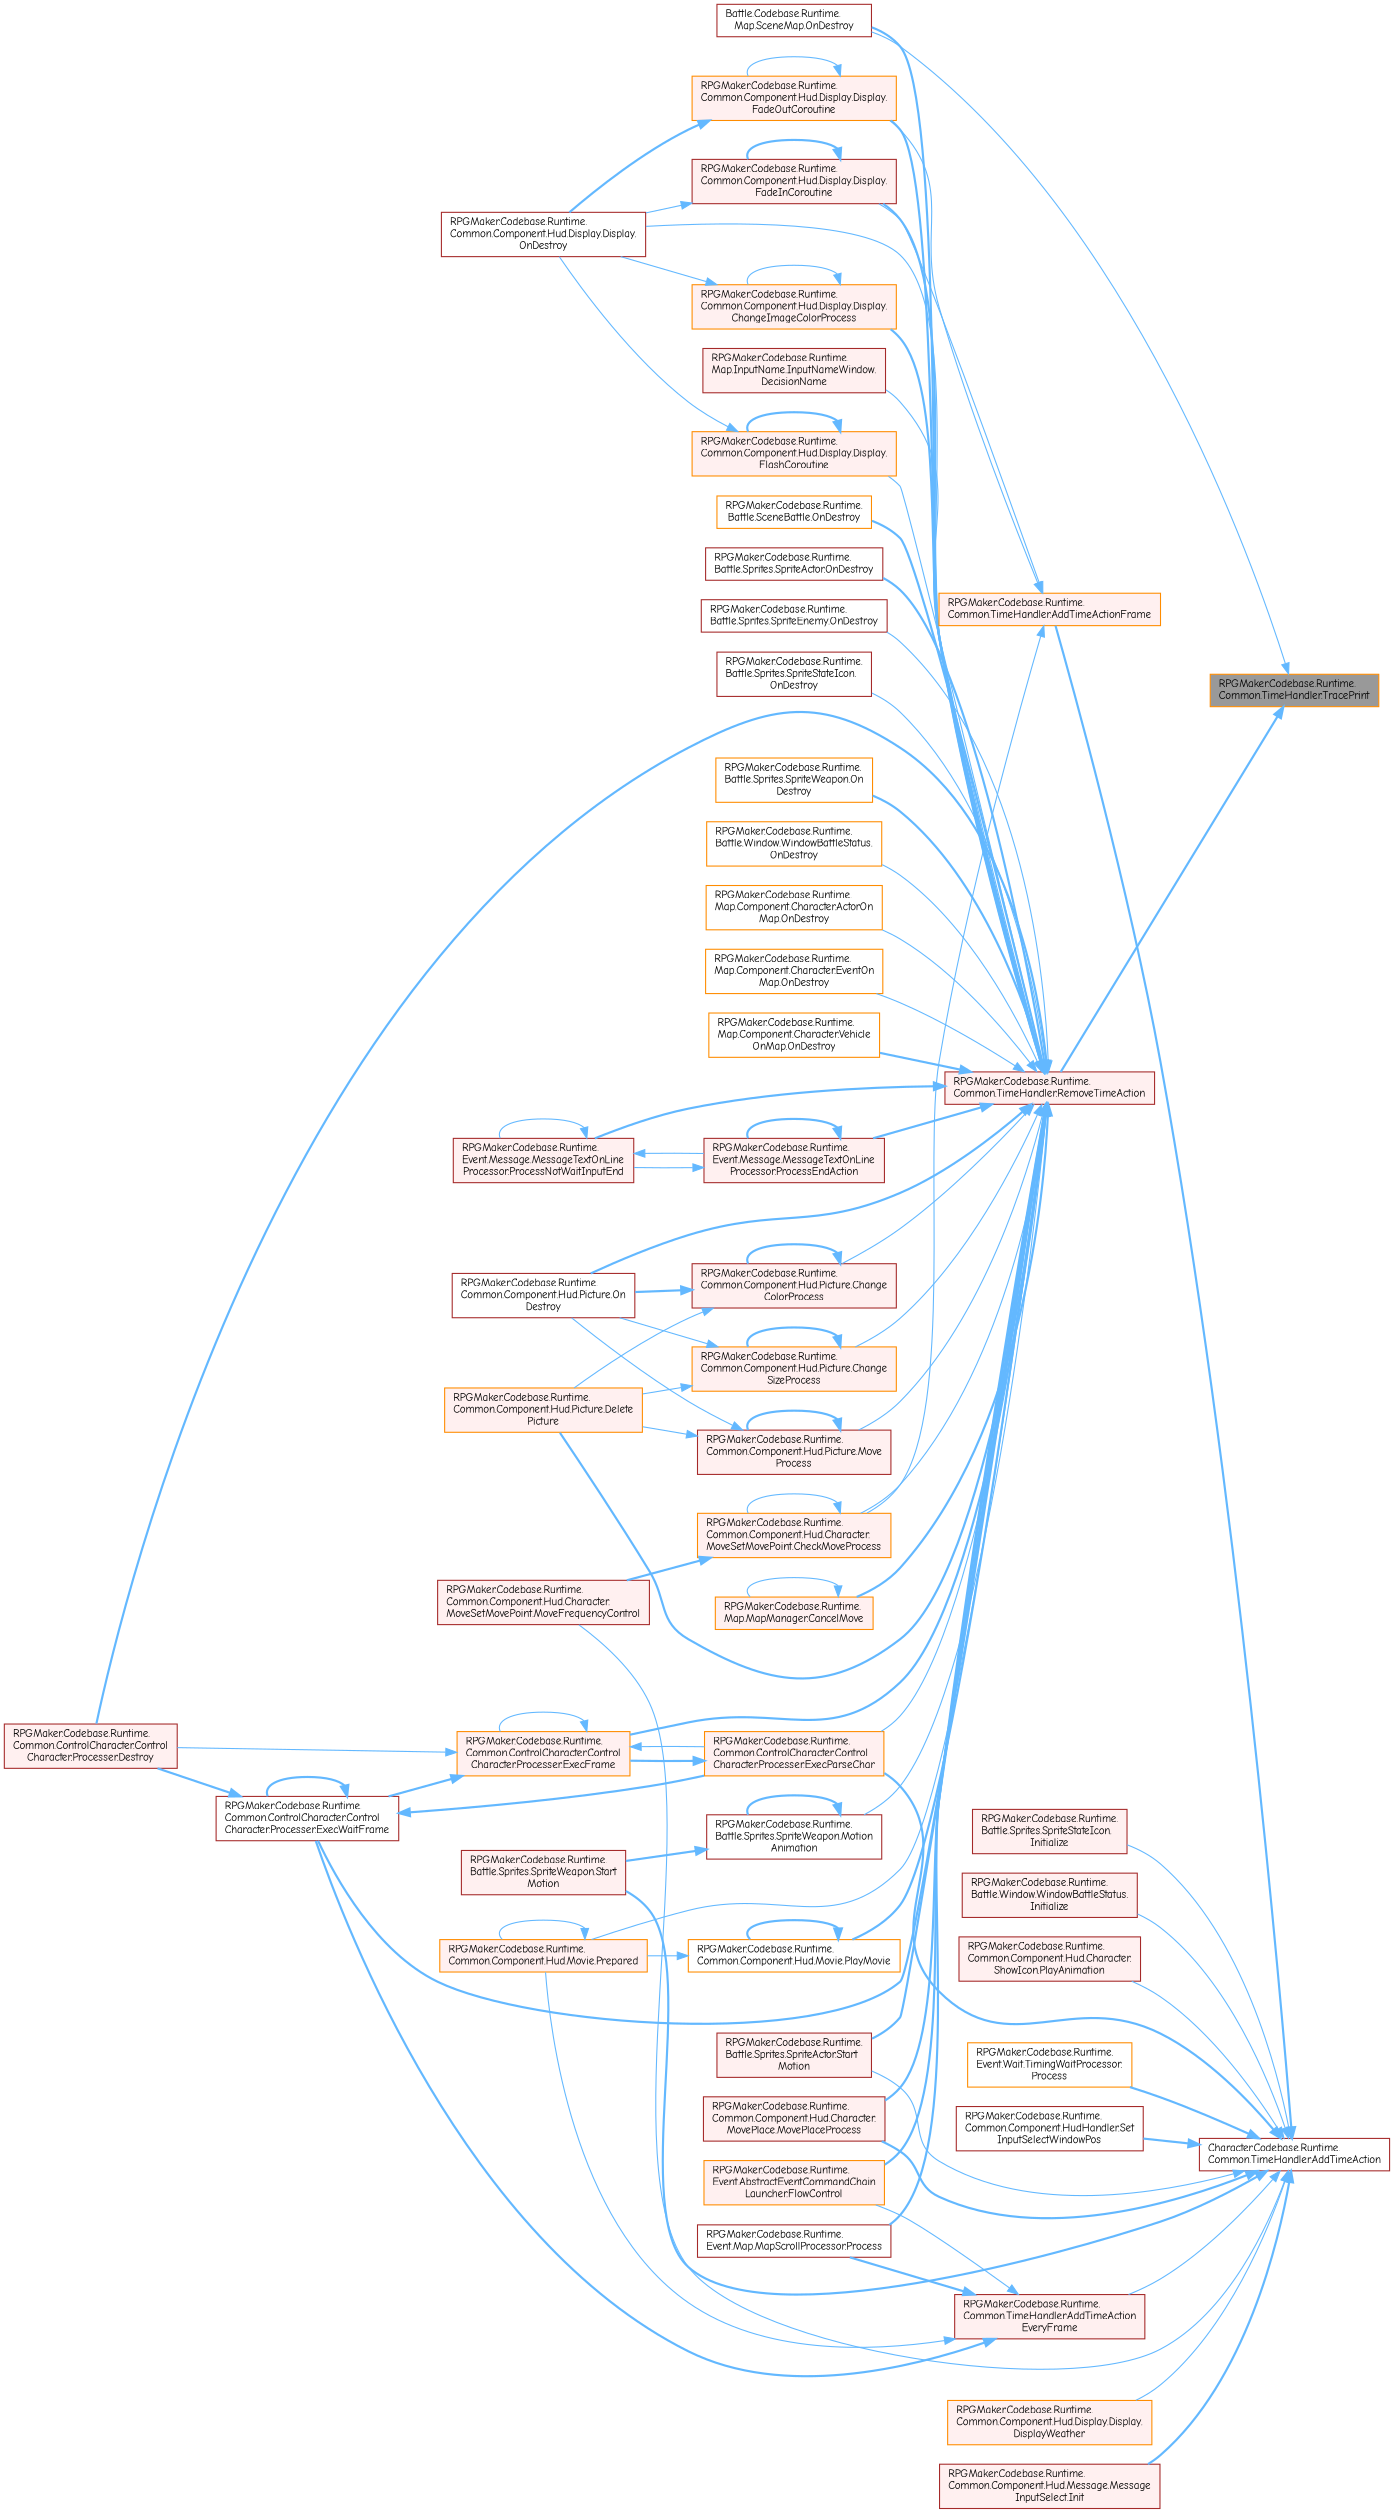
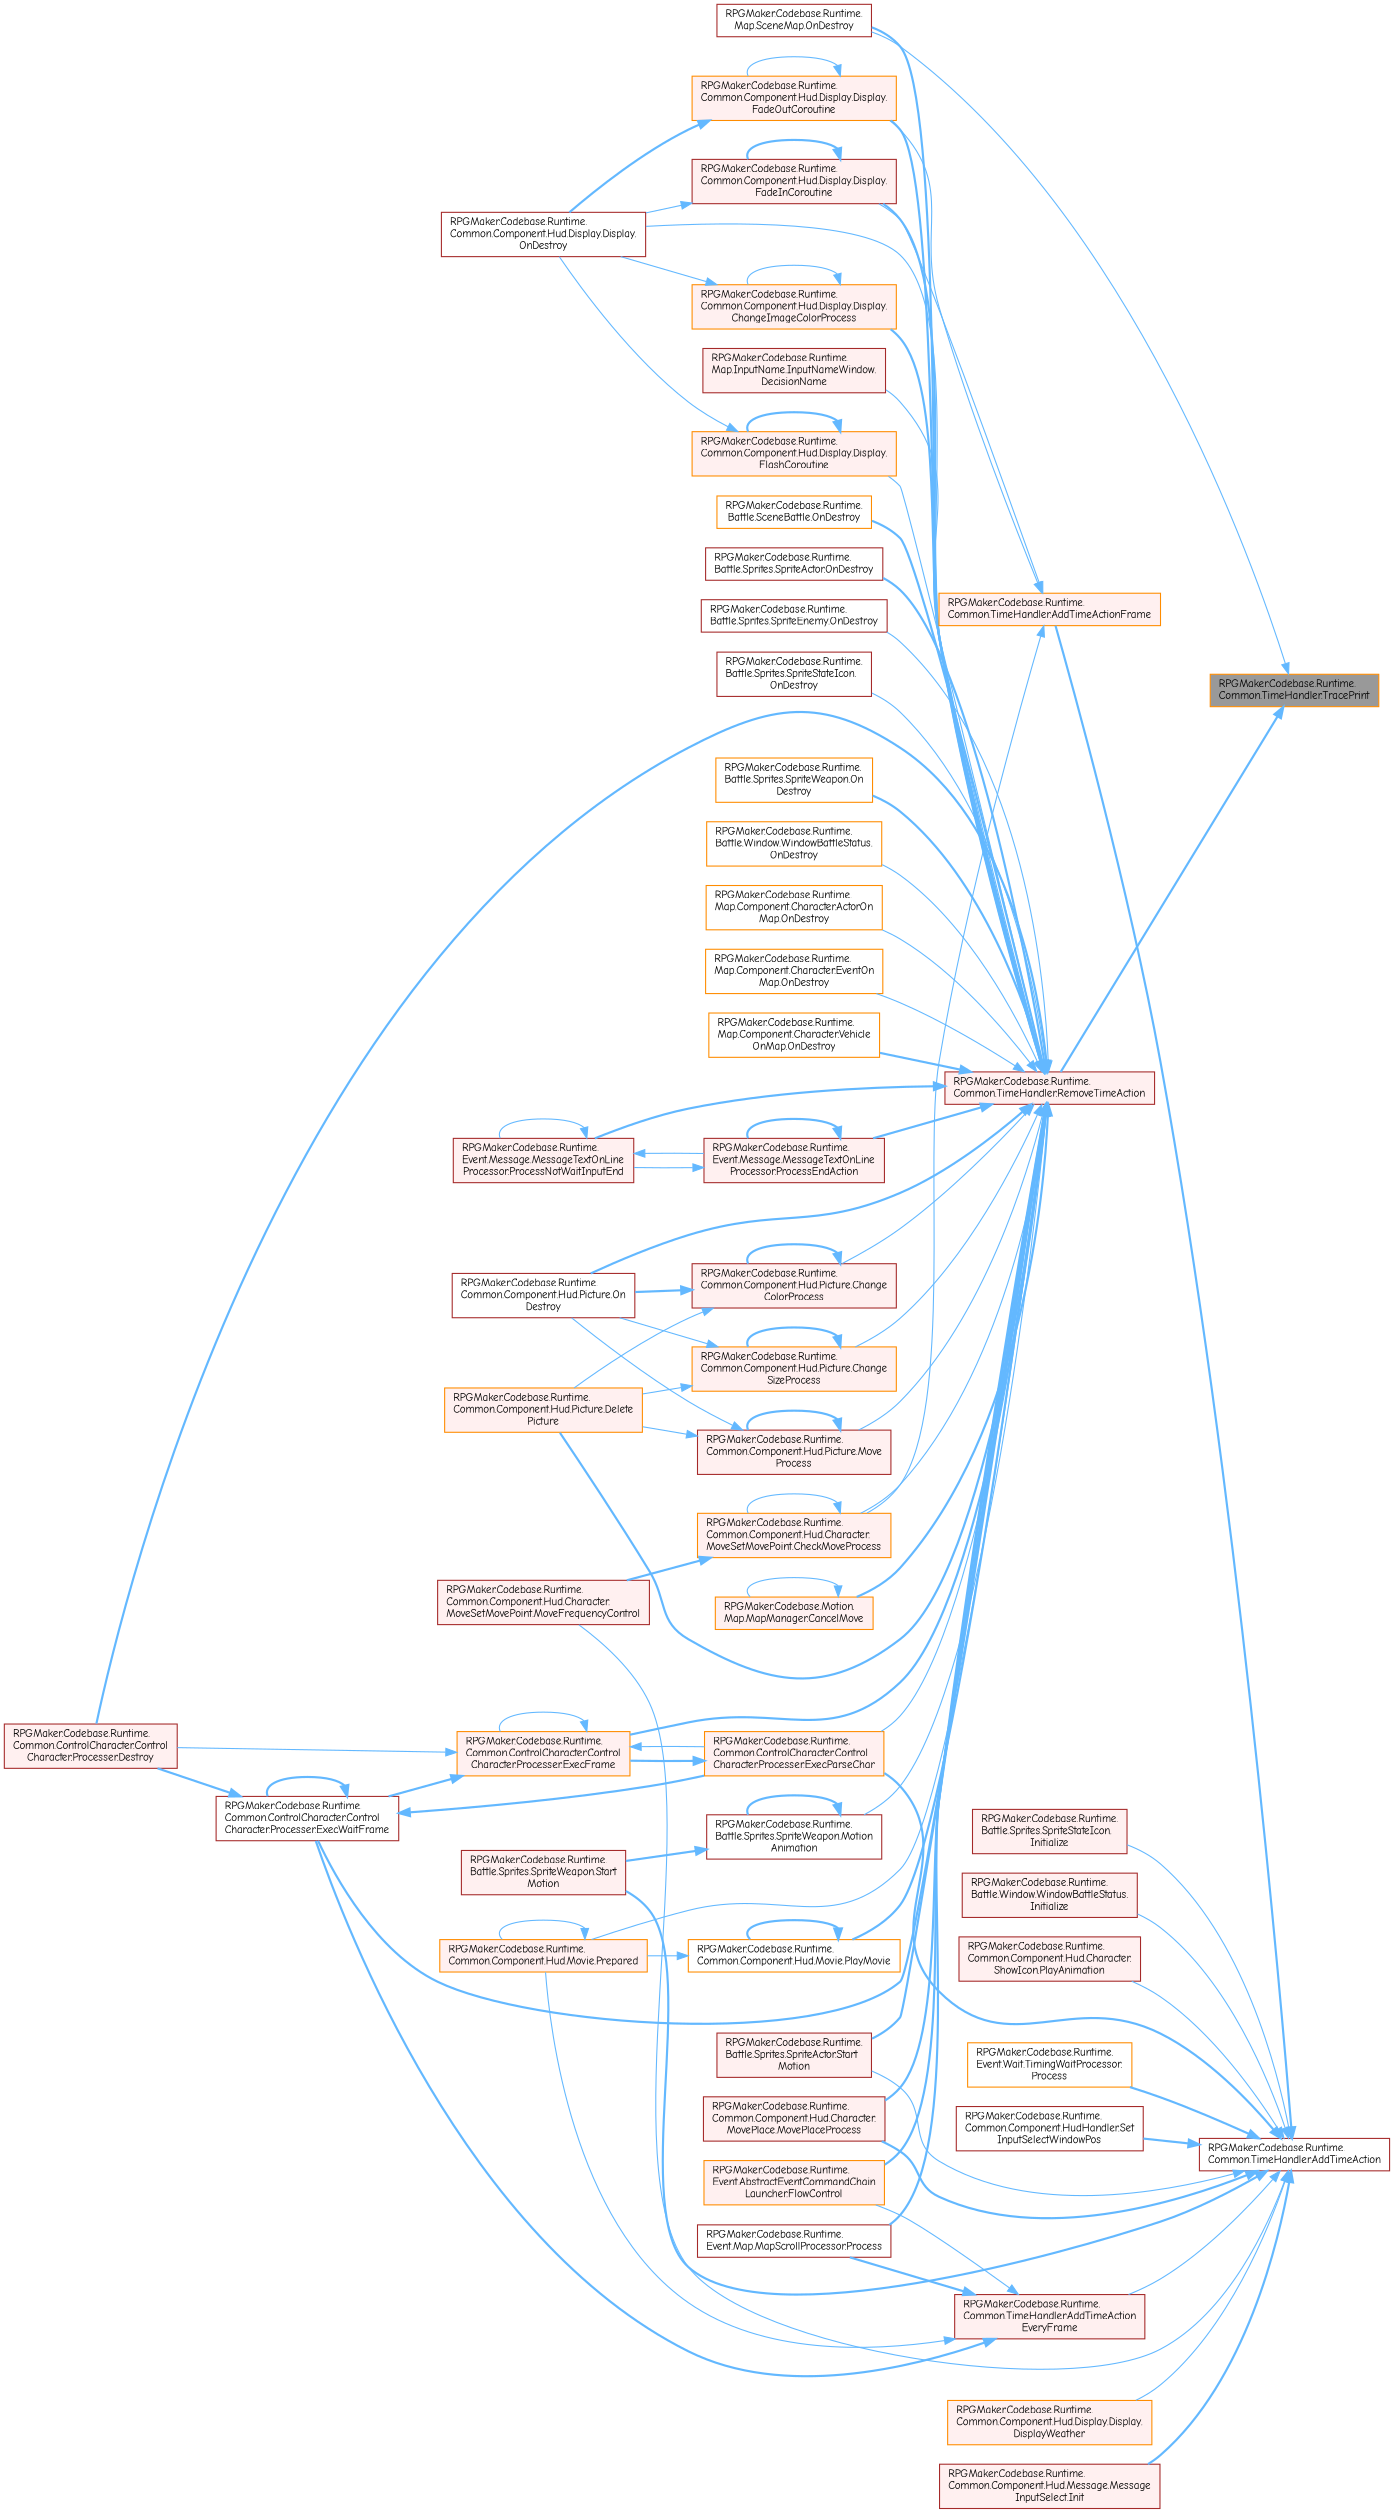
node "Battle.Codebase.Runtime. Map.SceneMap.OnDestroy": label "Battle.Codebase.Runtime. Map.SceneMap.OnDestroy" -> "RPGMaker.Codebase.Runtime. Map.SceneMap.OnDestroy"
node "RPGMaker.Codebase.Runtime. Map.MapManager.CancelMove": label "RPGMaker.Codebase.Runtime. Map.MapManager.CancelMove" -> "RPGMaker.Codebase.Motion. Map.MapManager.CancelMove"
node "Character.Codebase.Runtime. Common.TimeHandler.AddTimeAction": label "Character.Codebase.Runtime. Common.TimeHandler.AddTimeAction" -> "RPGMaker.Codebase.Runtime. Common.TimeHandler.AddTimeAction"
